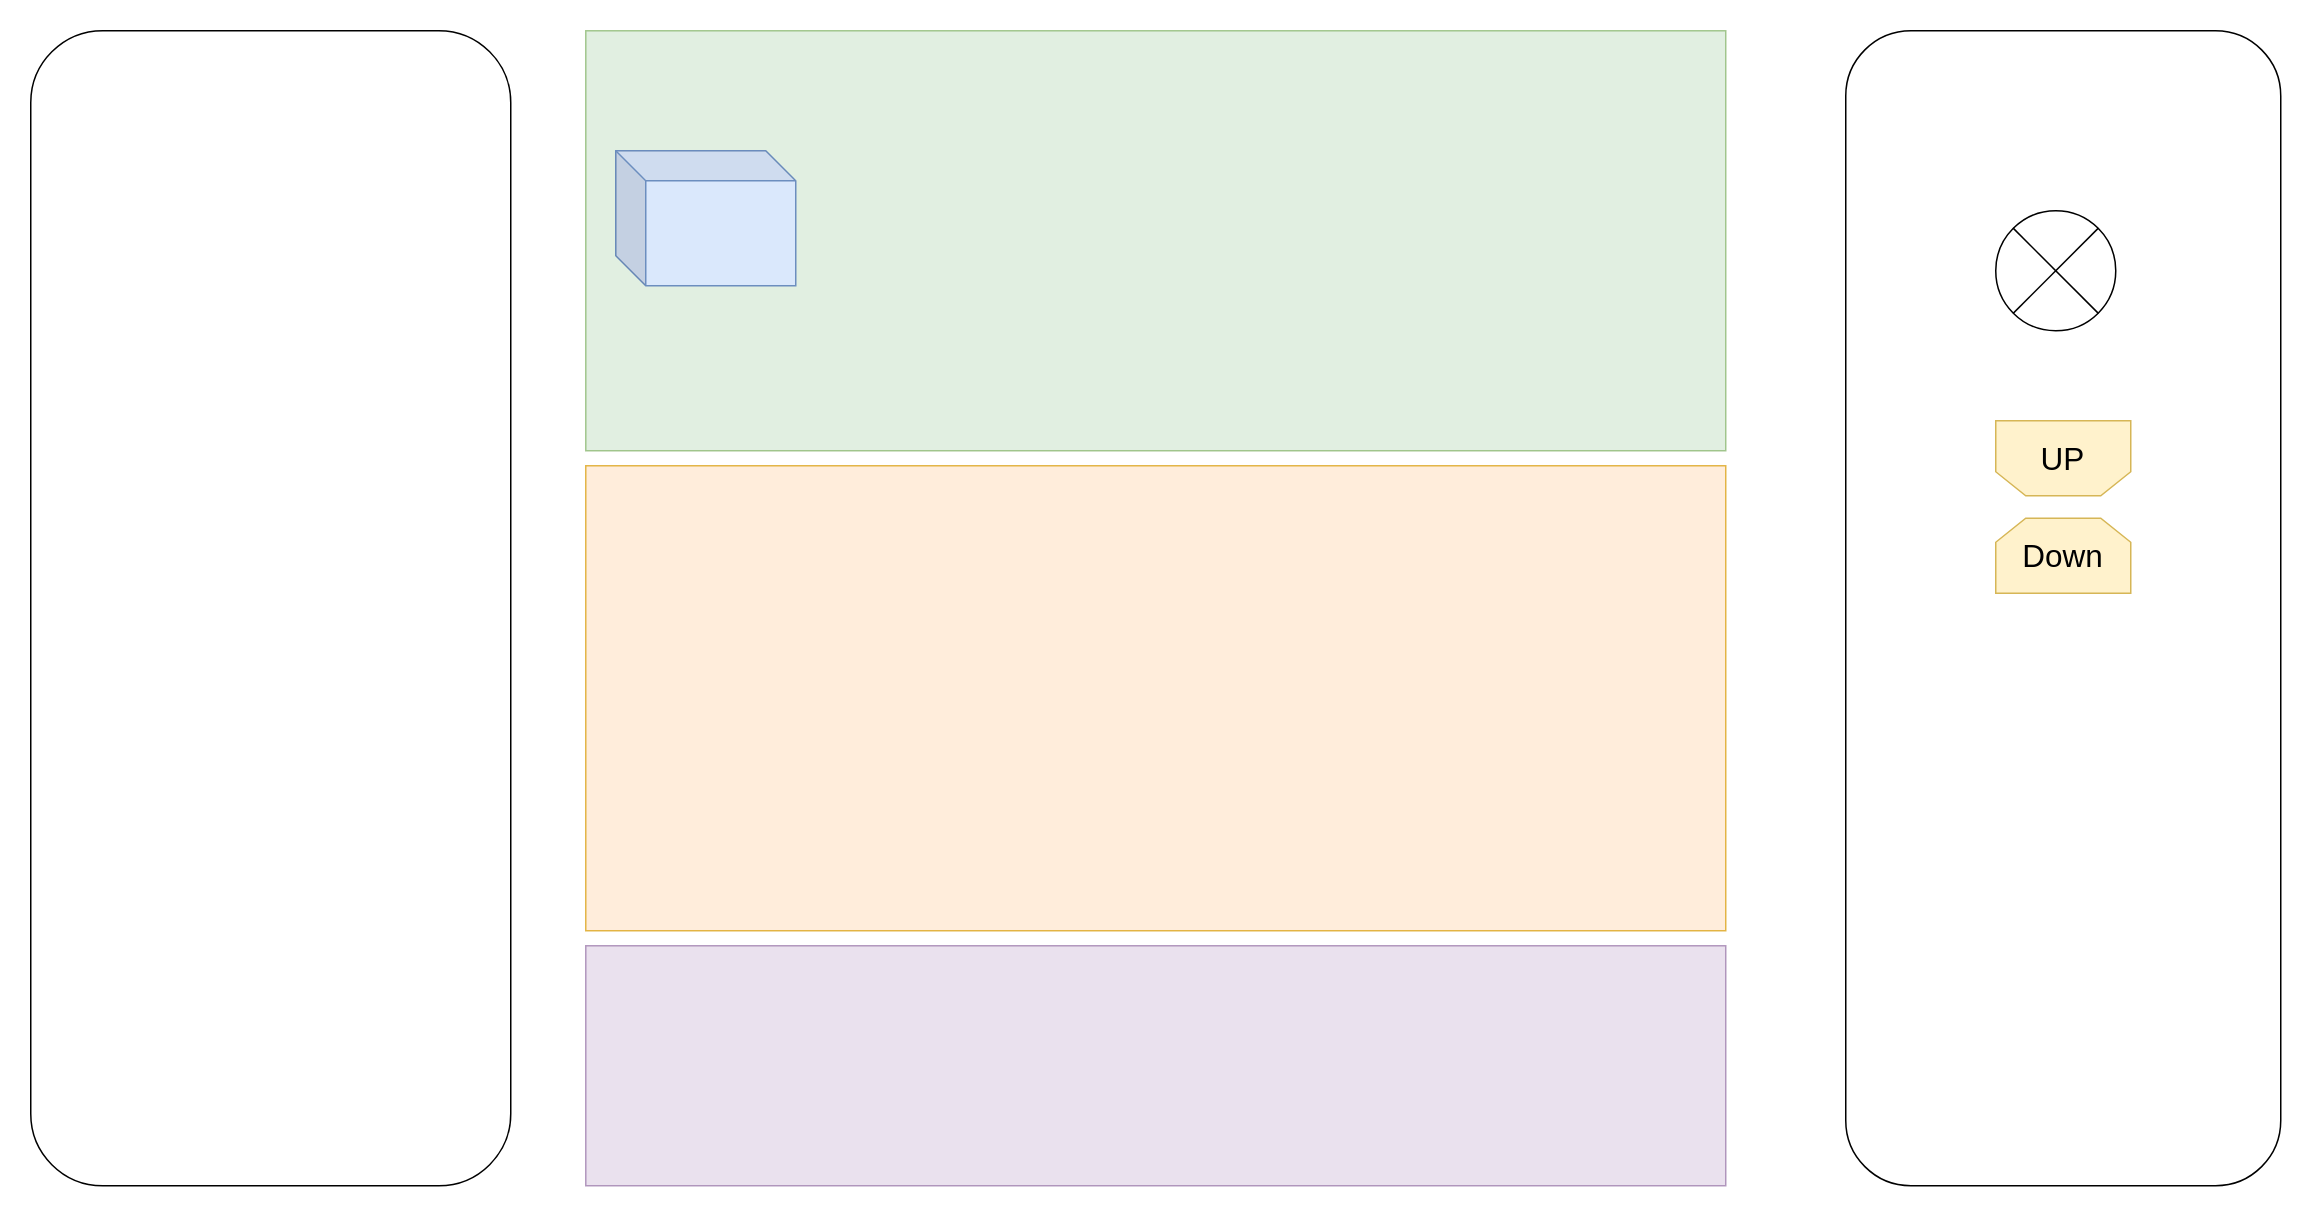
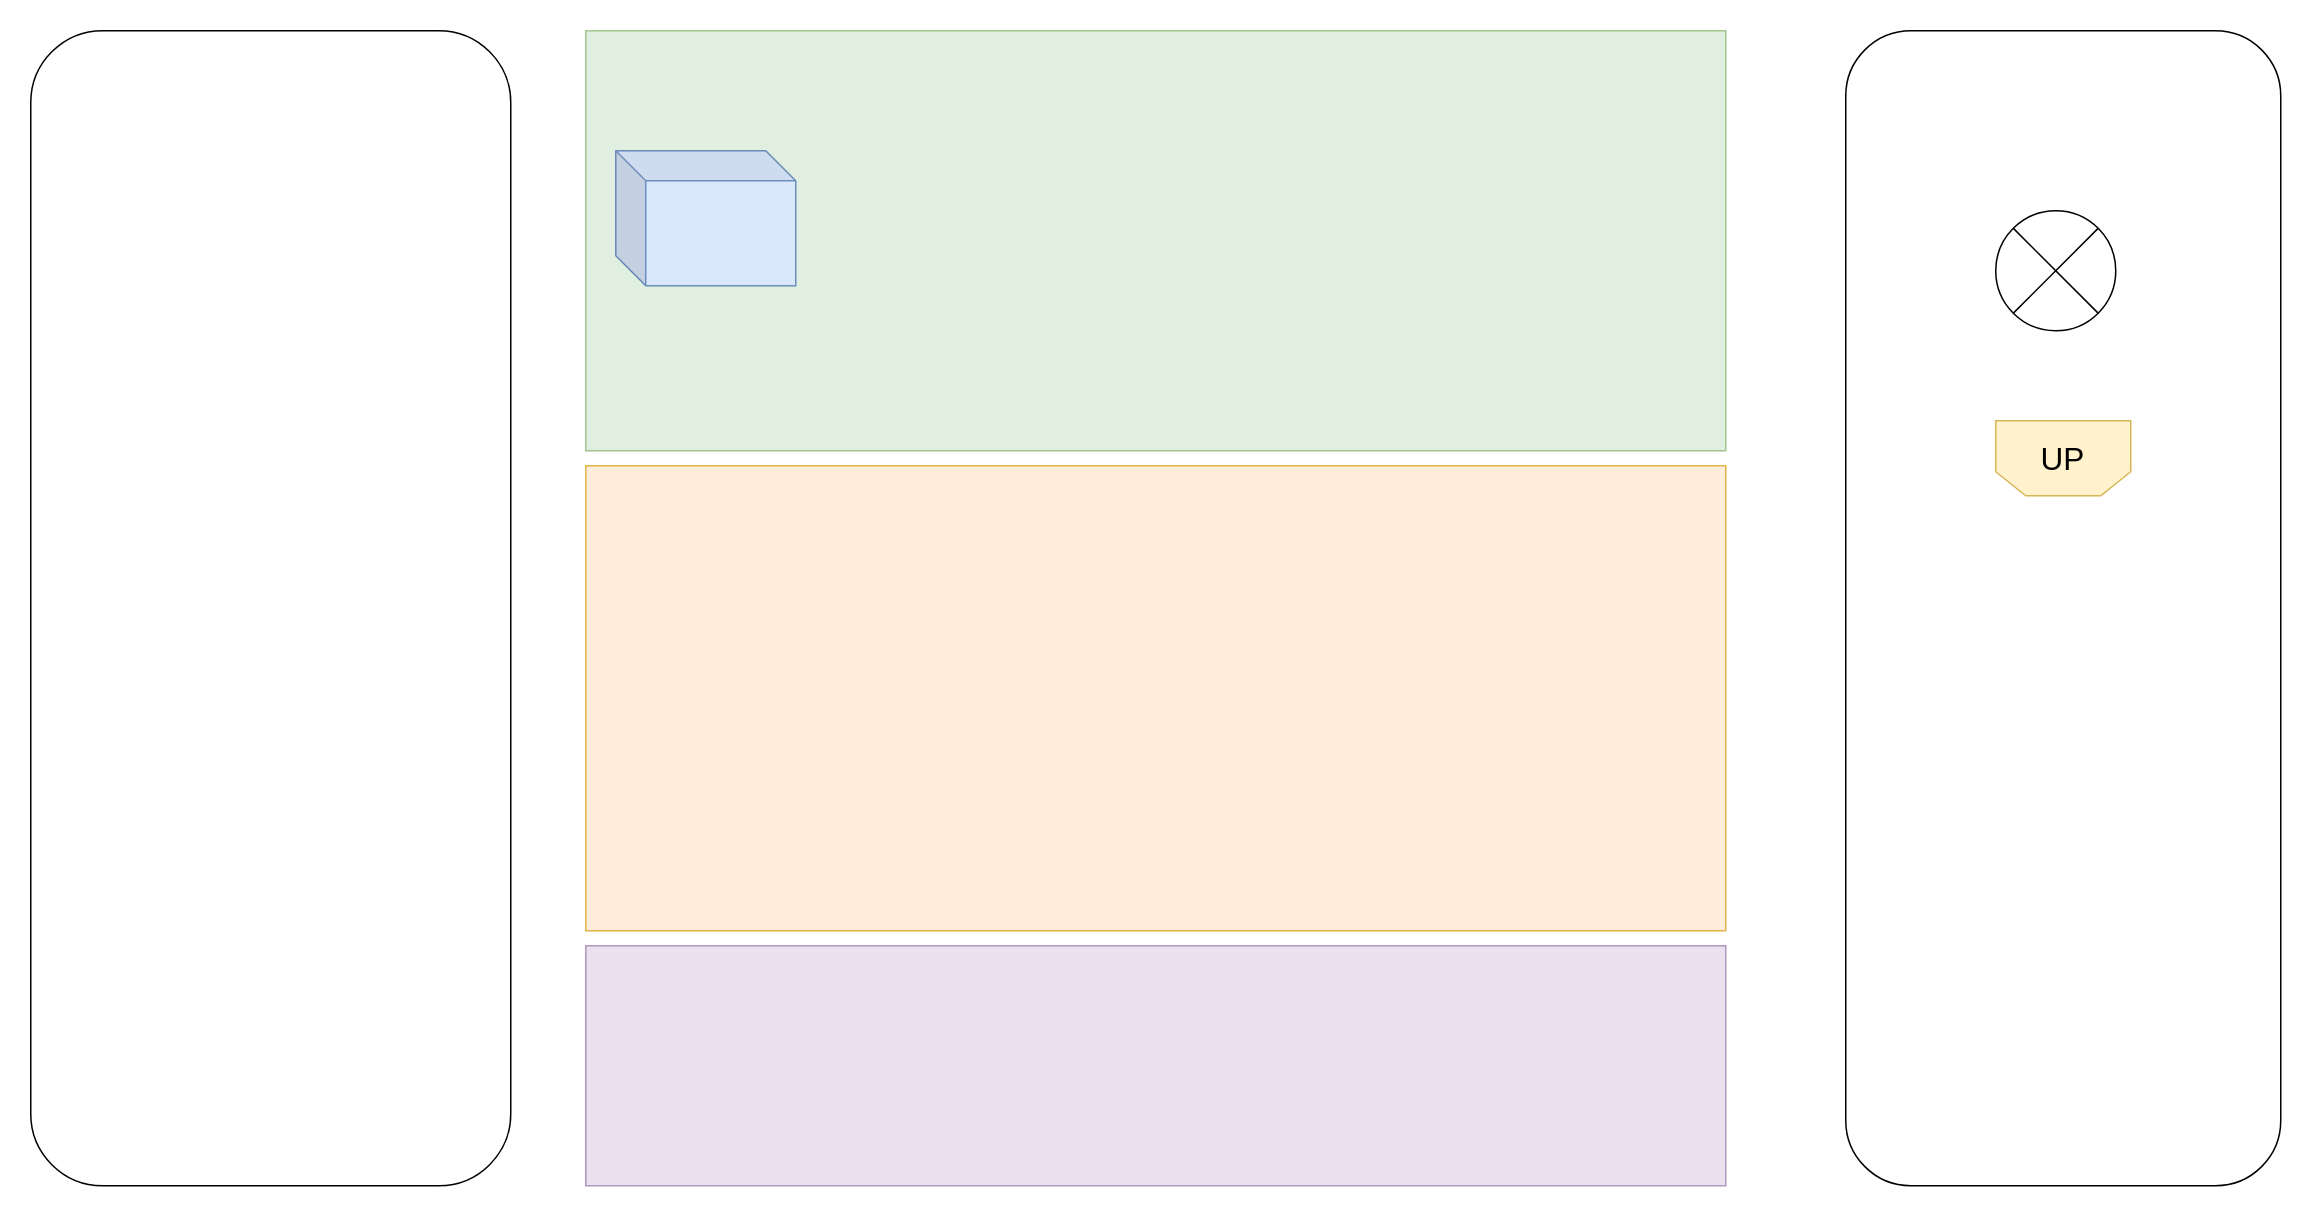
node "Down": removed
